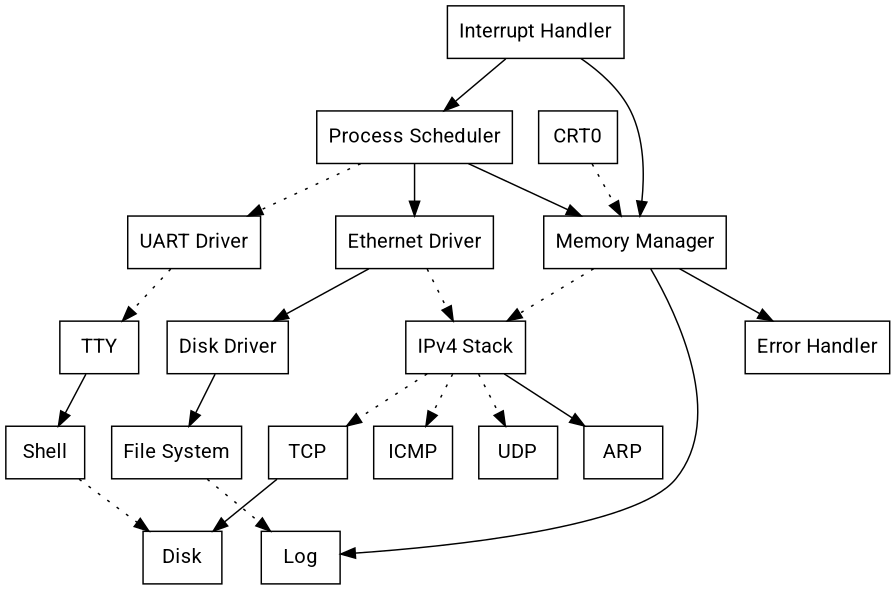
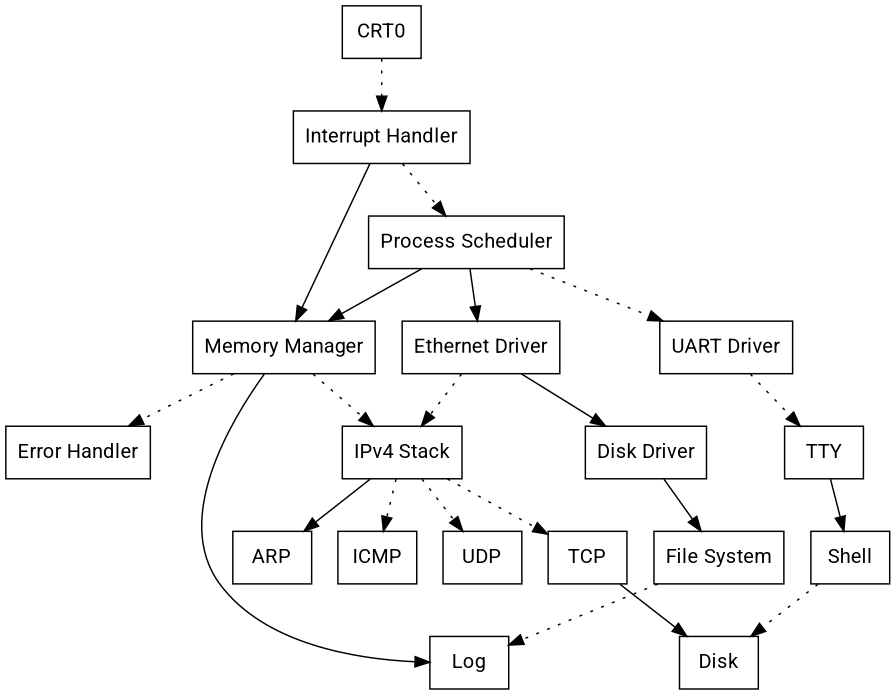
edge "Interrupt Handler" -> "Process Scheduler": style solid -> dotted
edge "CRT0" -> "Memory Manager": now "CRT0" -> "Interrupt Handler"
edge "Memory Manager" -> "Error Handler": style solid -> dotted
